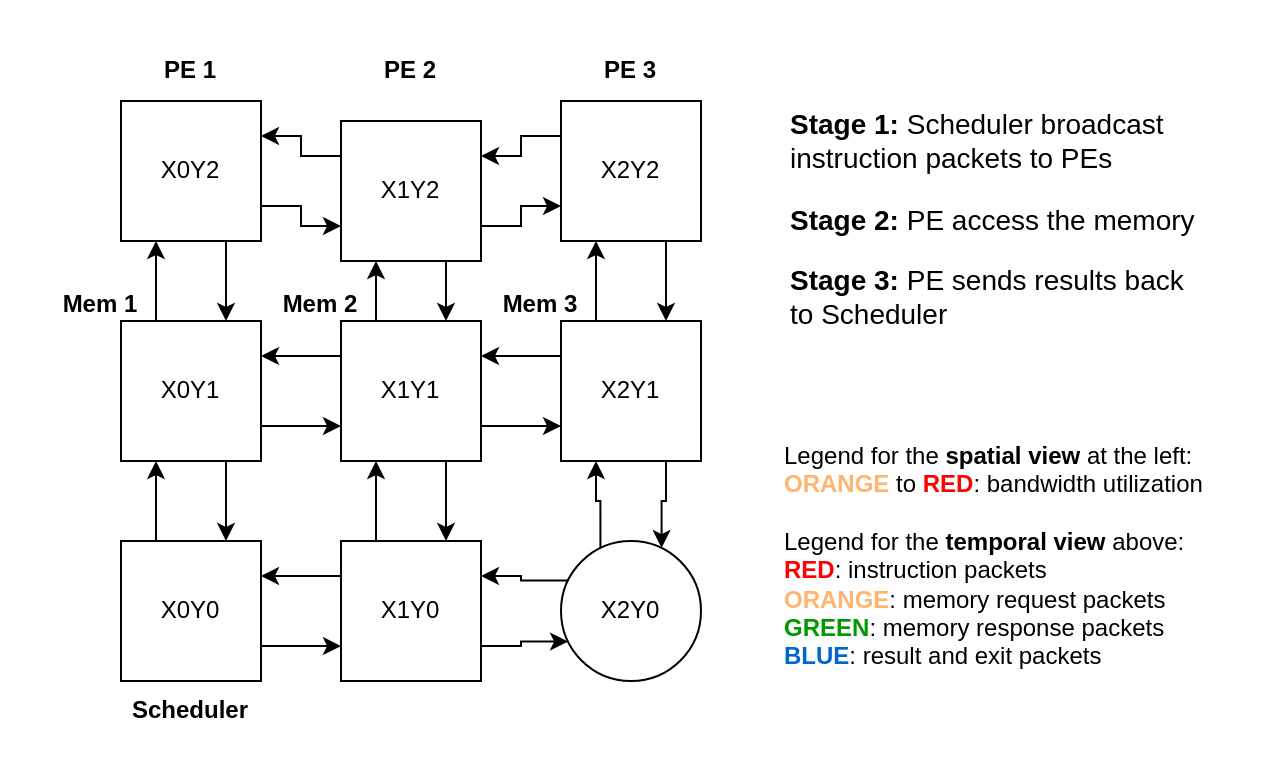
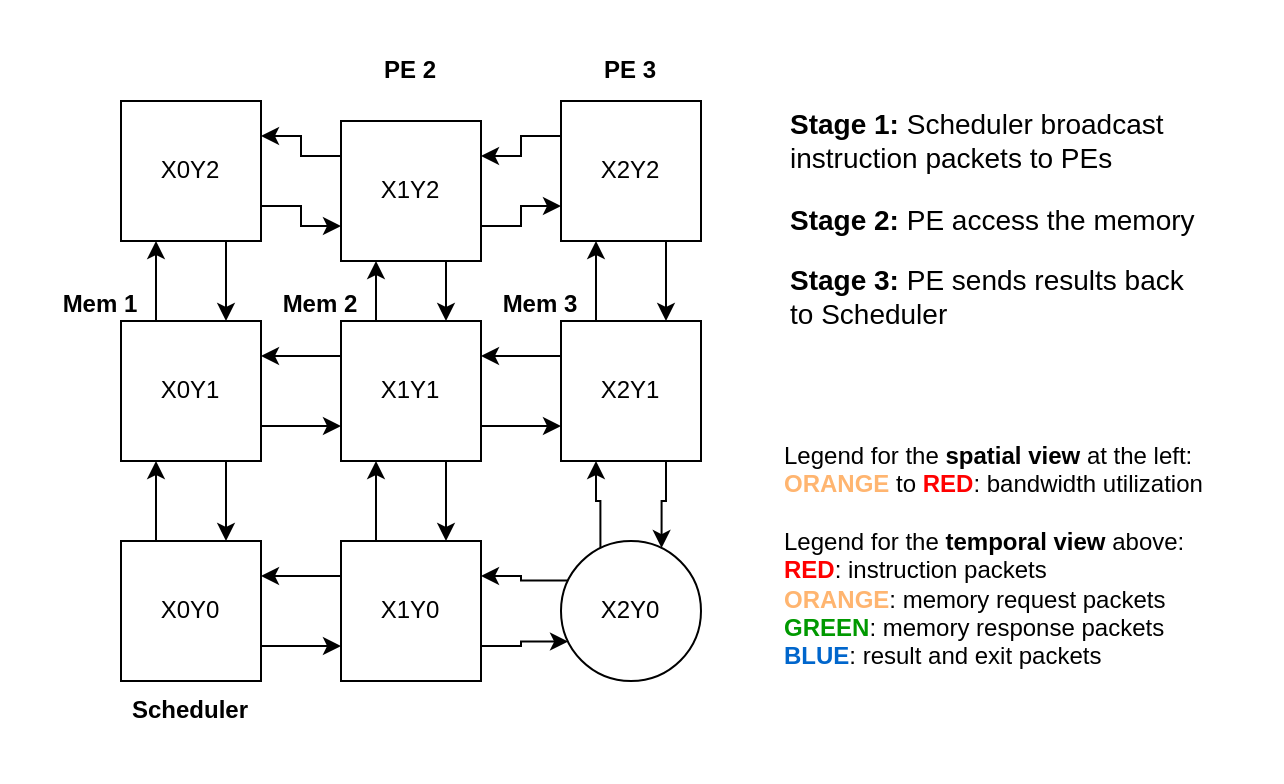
node "PE 1": removed
